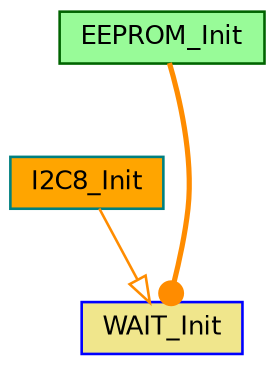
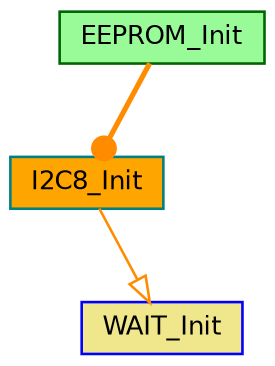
edge "EEPROM_Init" -> "WAIT_Init": now "EEPROM_Init" -> "I2C8_Init"
